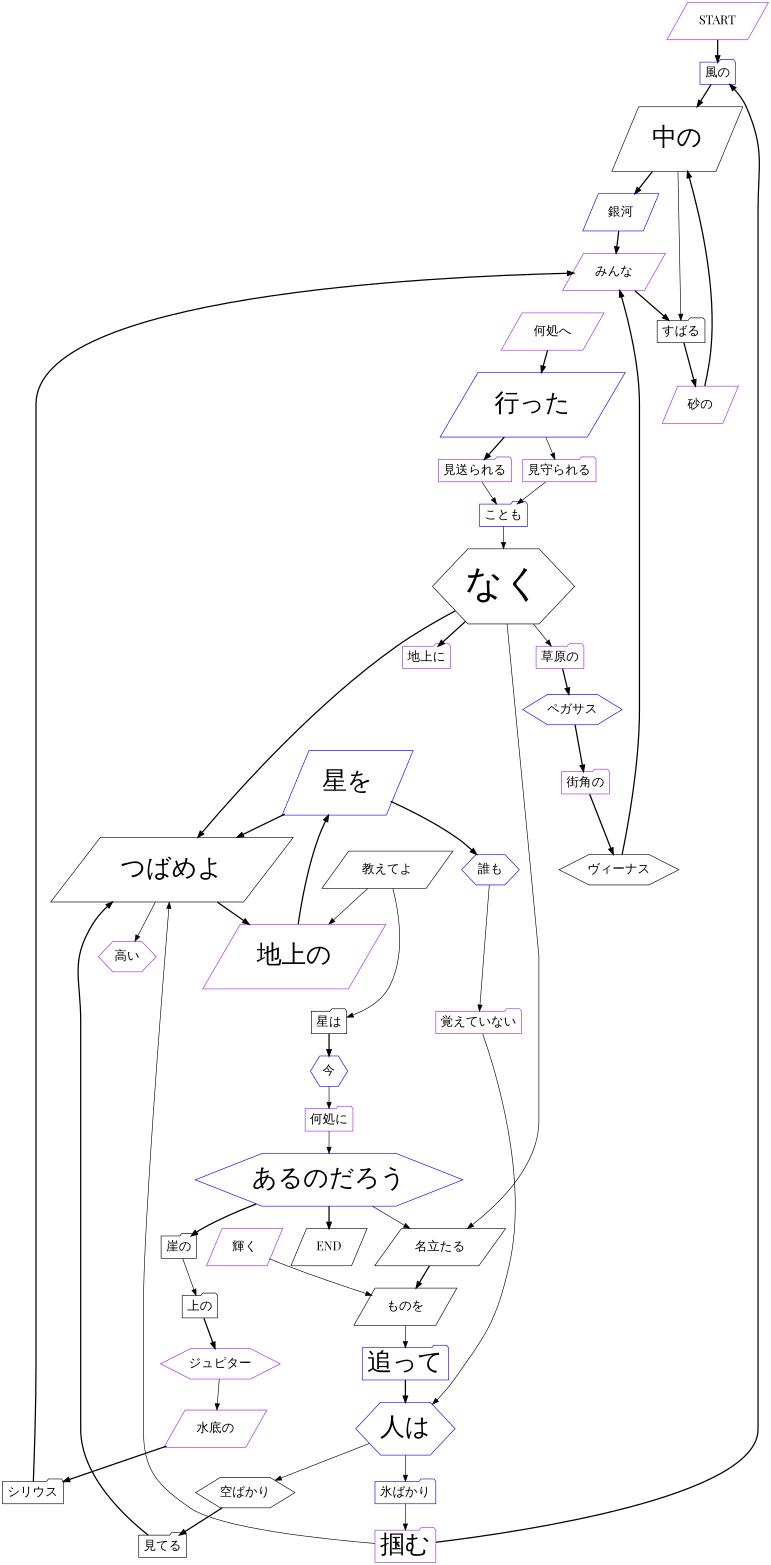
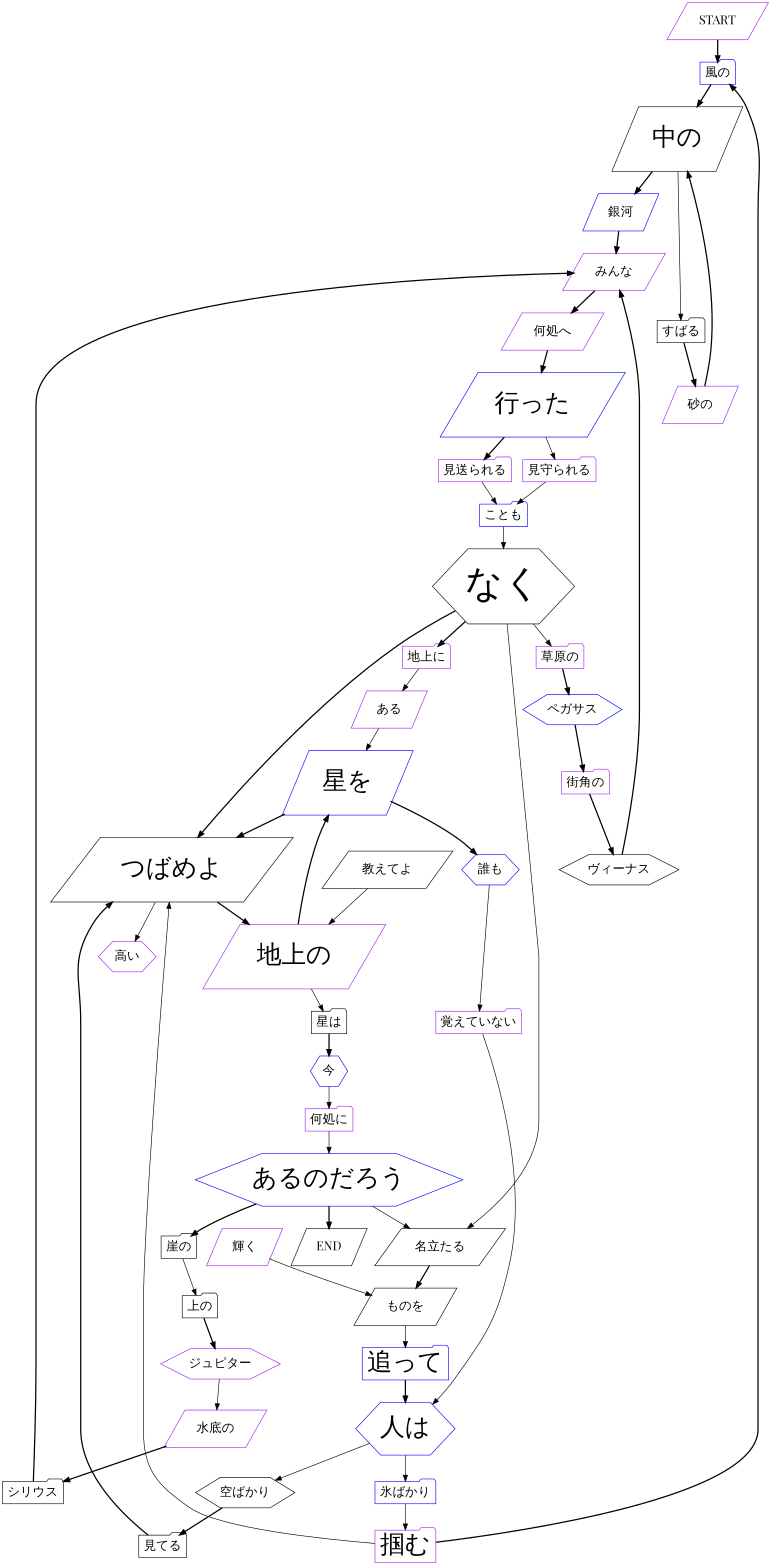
edge "みんな" -> "すばる": now "みんな" -> "何処へ"
node "ある": added
edge "教えてよ" -> "星は": now "地上の" -> "星は"
